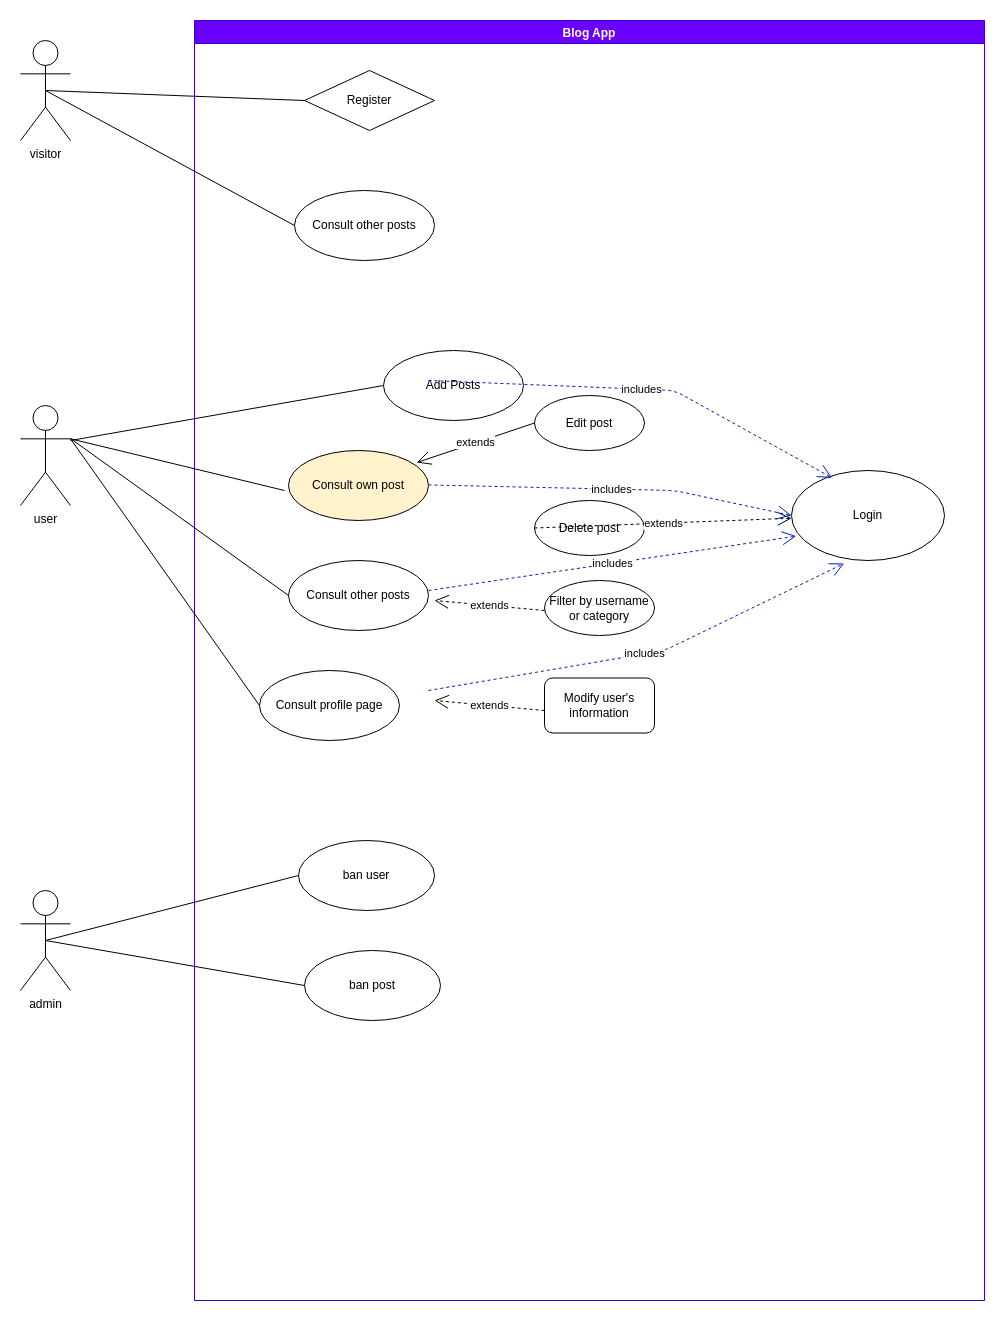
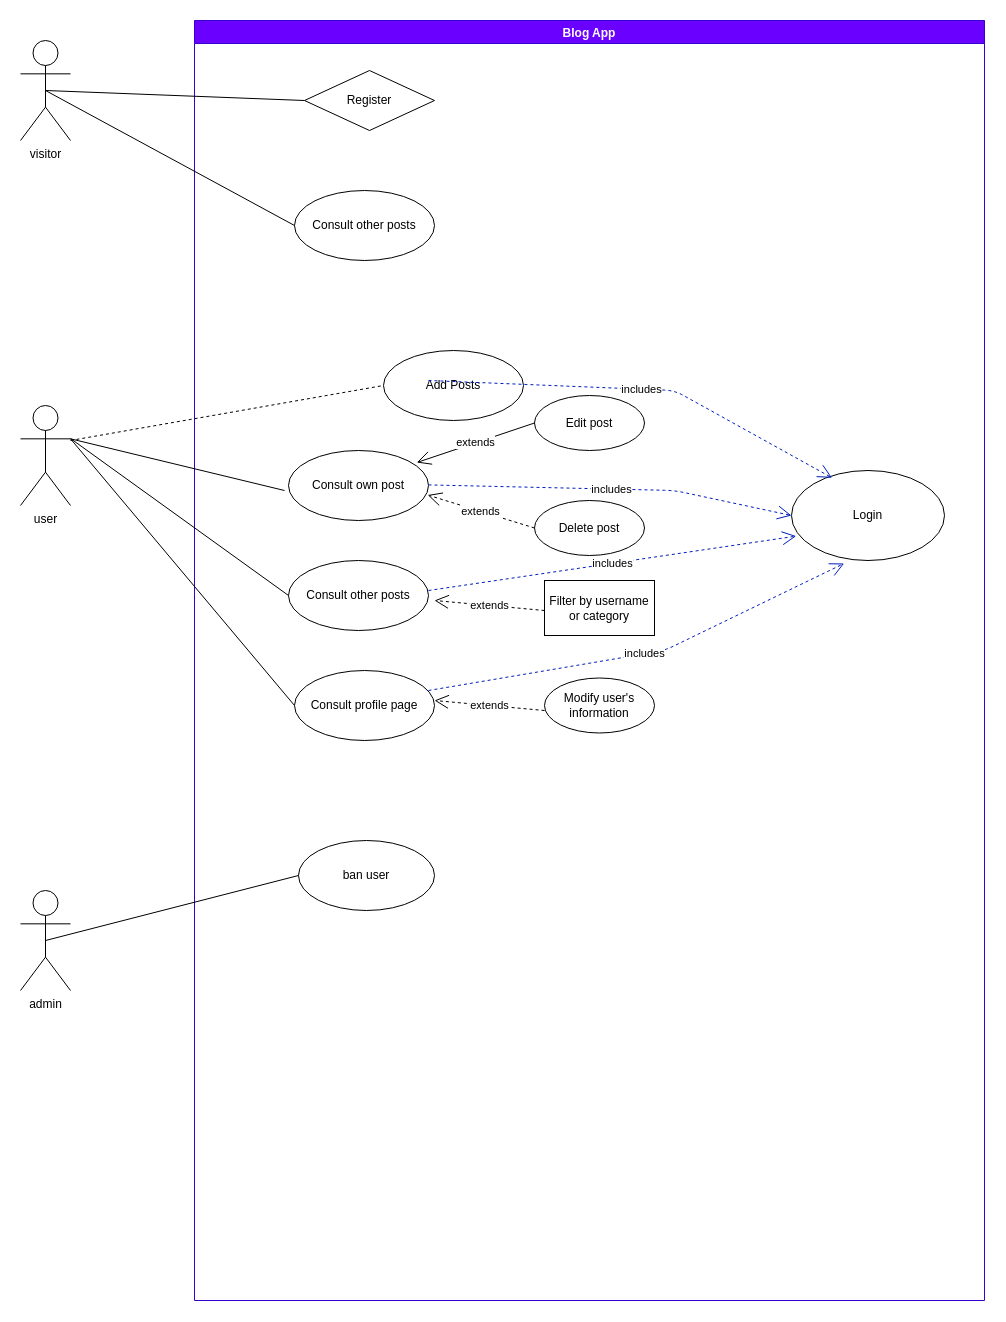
edge "Add Posts" -- "user": style solid -> dashed
node "Consult own post": fillcolor #fff2cc -> #ffffff
edge "Delete post" -> "Login": now "Delete post" -> "Consult own post"
node "Filter by username or category": shape ellipse -> rectangle
node "Consult profile page": moved (330, 706) -> (365, 706)
node "Modify user's information": shape rounded rectangle -> ellipse
edge "admin" -- "ban post": removed
node "ban post": removed
